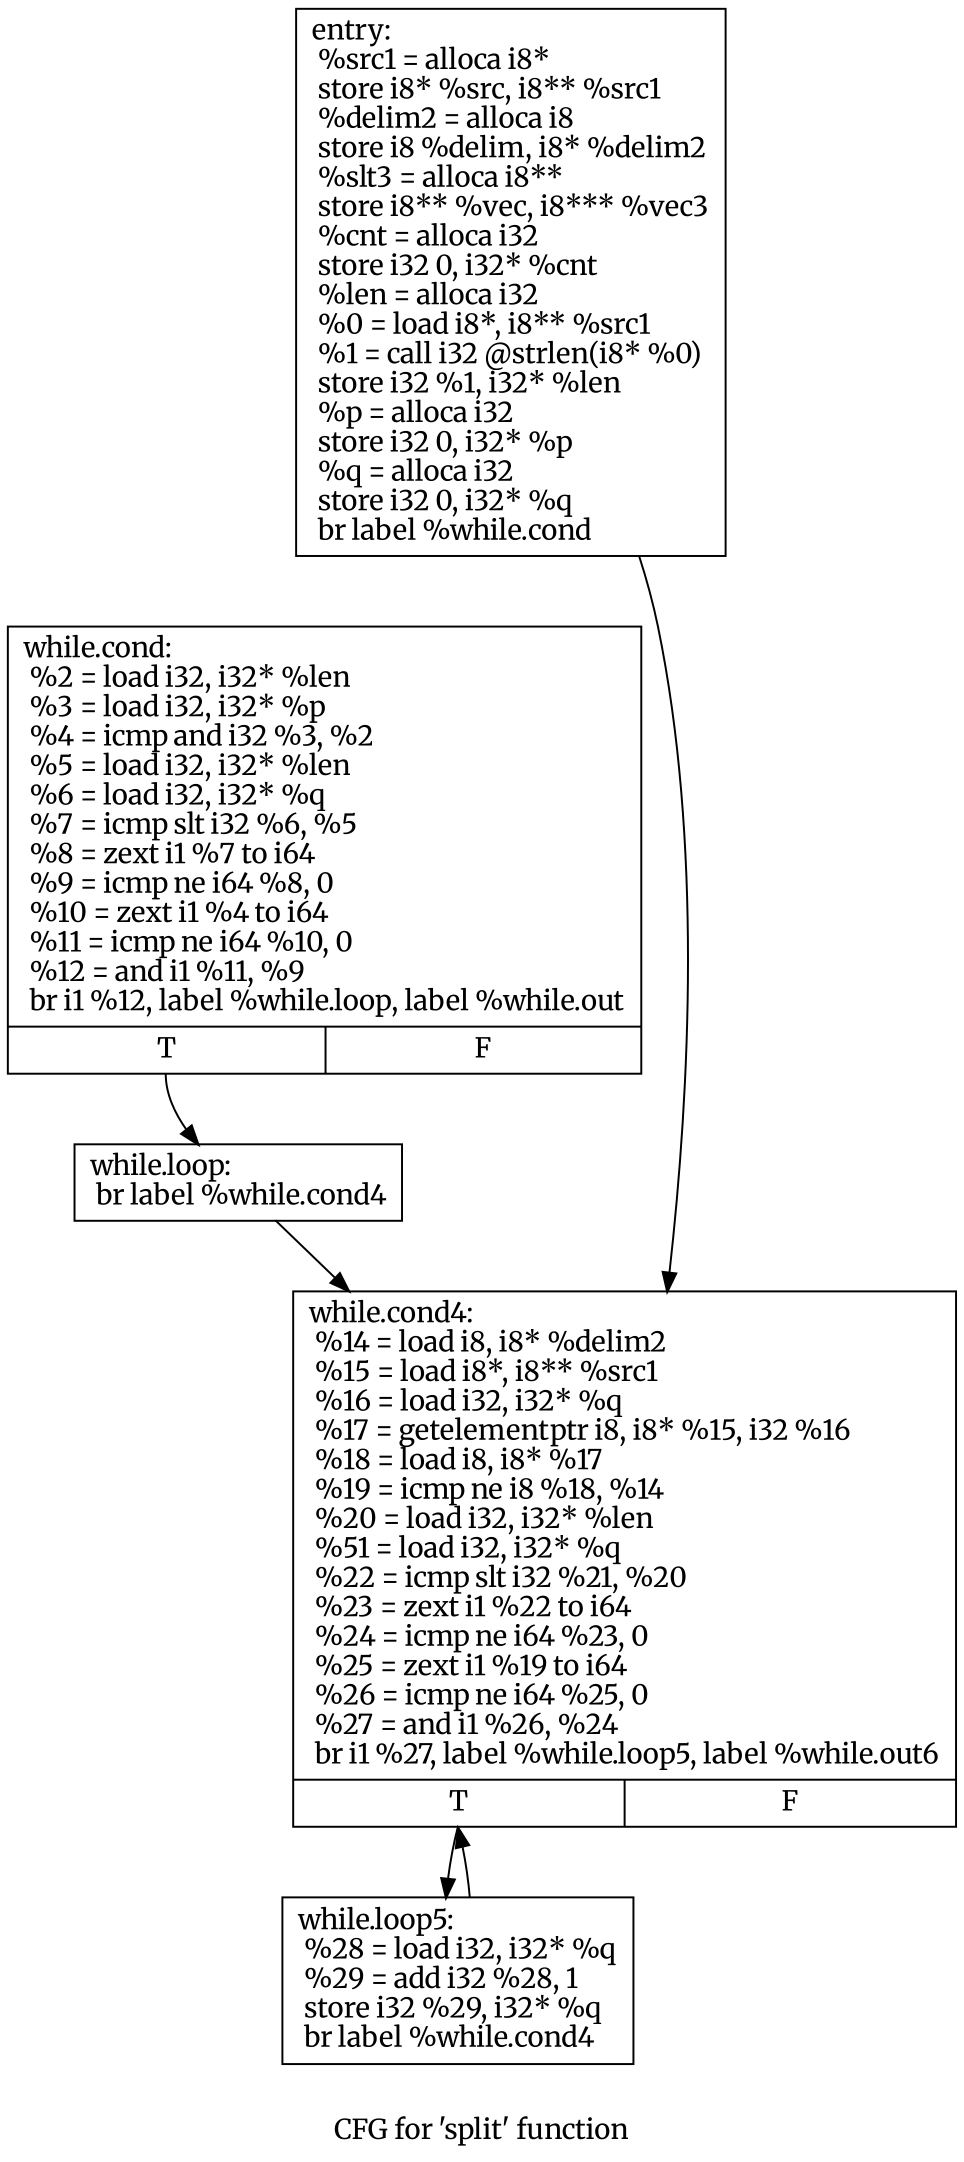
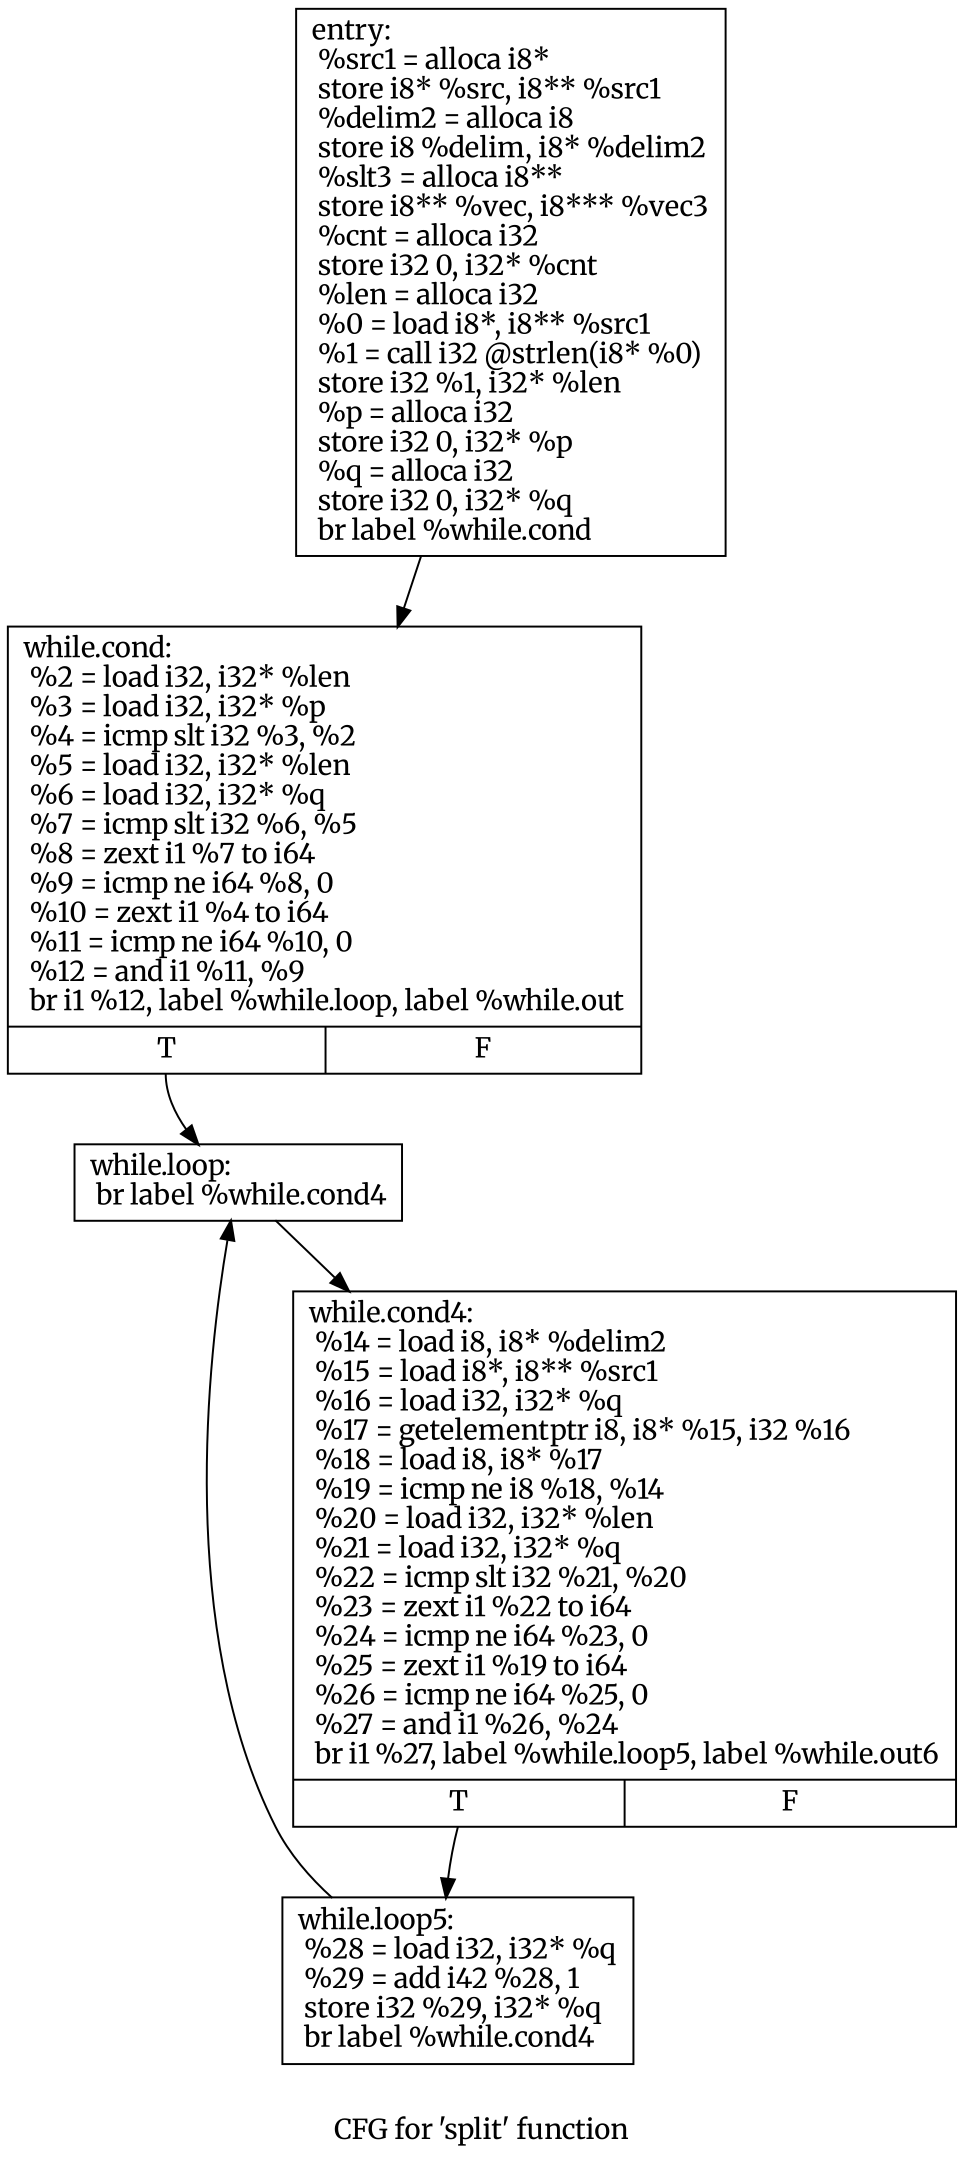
node "while.cond:": text "%4 = icmp and i32 %3, %2" -> "%4 = icmp slt i32 %3, %2"
edge "entry:" -> "while.cond4:": now "entry:" -> "while.cond:"
node "while.cond4:": text "%51 = load i32, i32* %q" -> "%21 = load i32, i32* %q"
edge "while.loop5:" -> "while.cond4:": now "while.loop5:" -> "while.loop:"
node "while.loop5:": text "%29 = add i32 %28, 1" -> "%29 = add i42 %28, 1"
